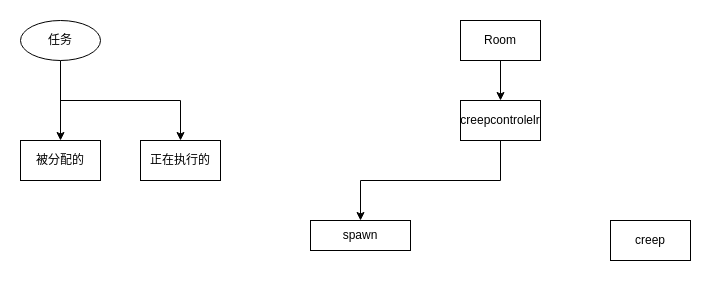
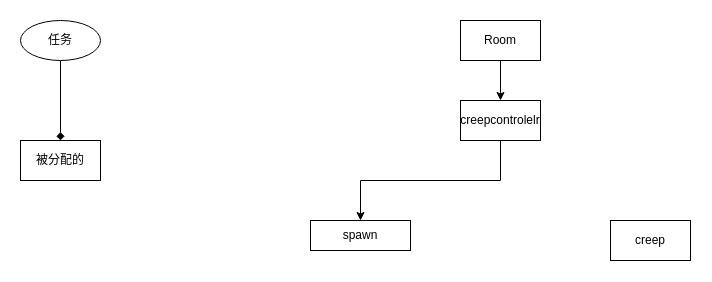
edge "任务" -> "正在执行的": removed
edge "任务" -> "被分配的": arrowhead classic -> diamond
node "正在执行的": removed
